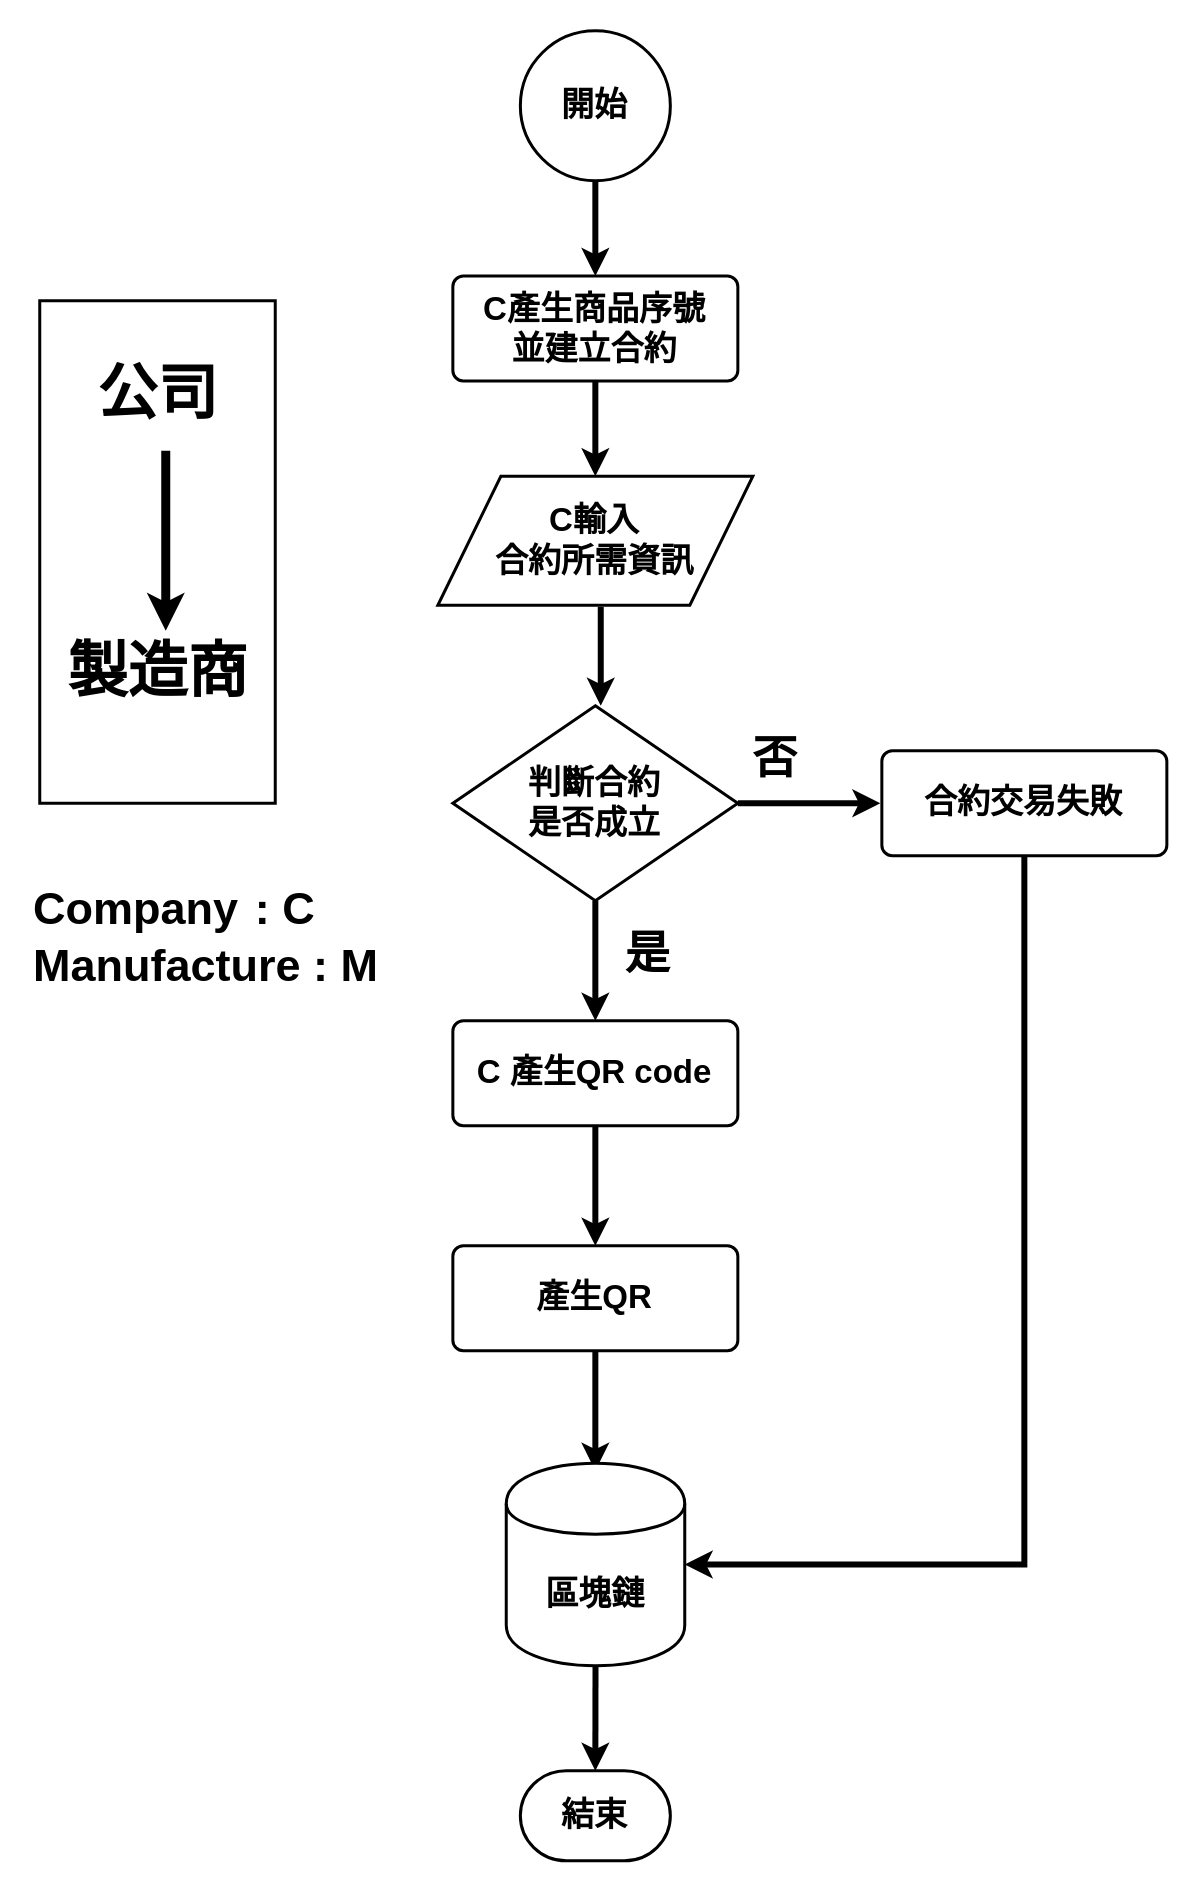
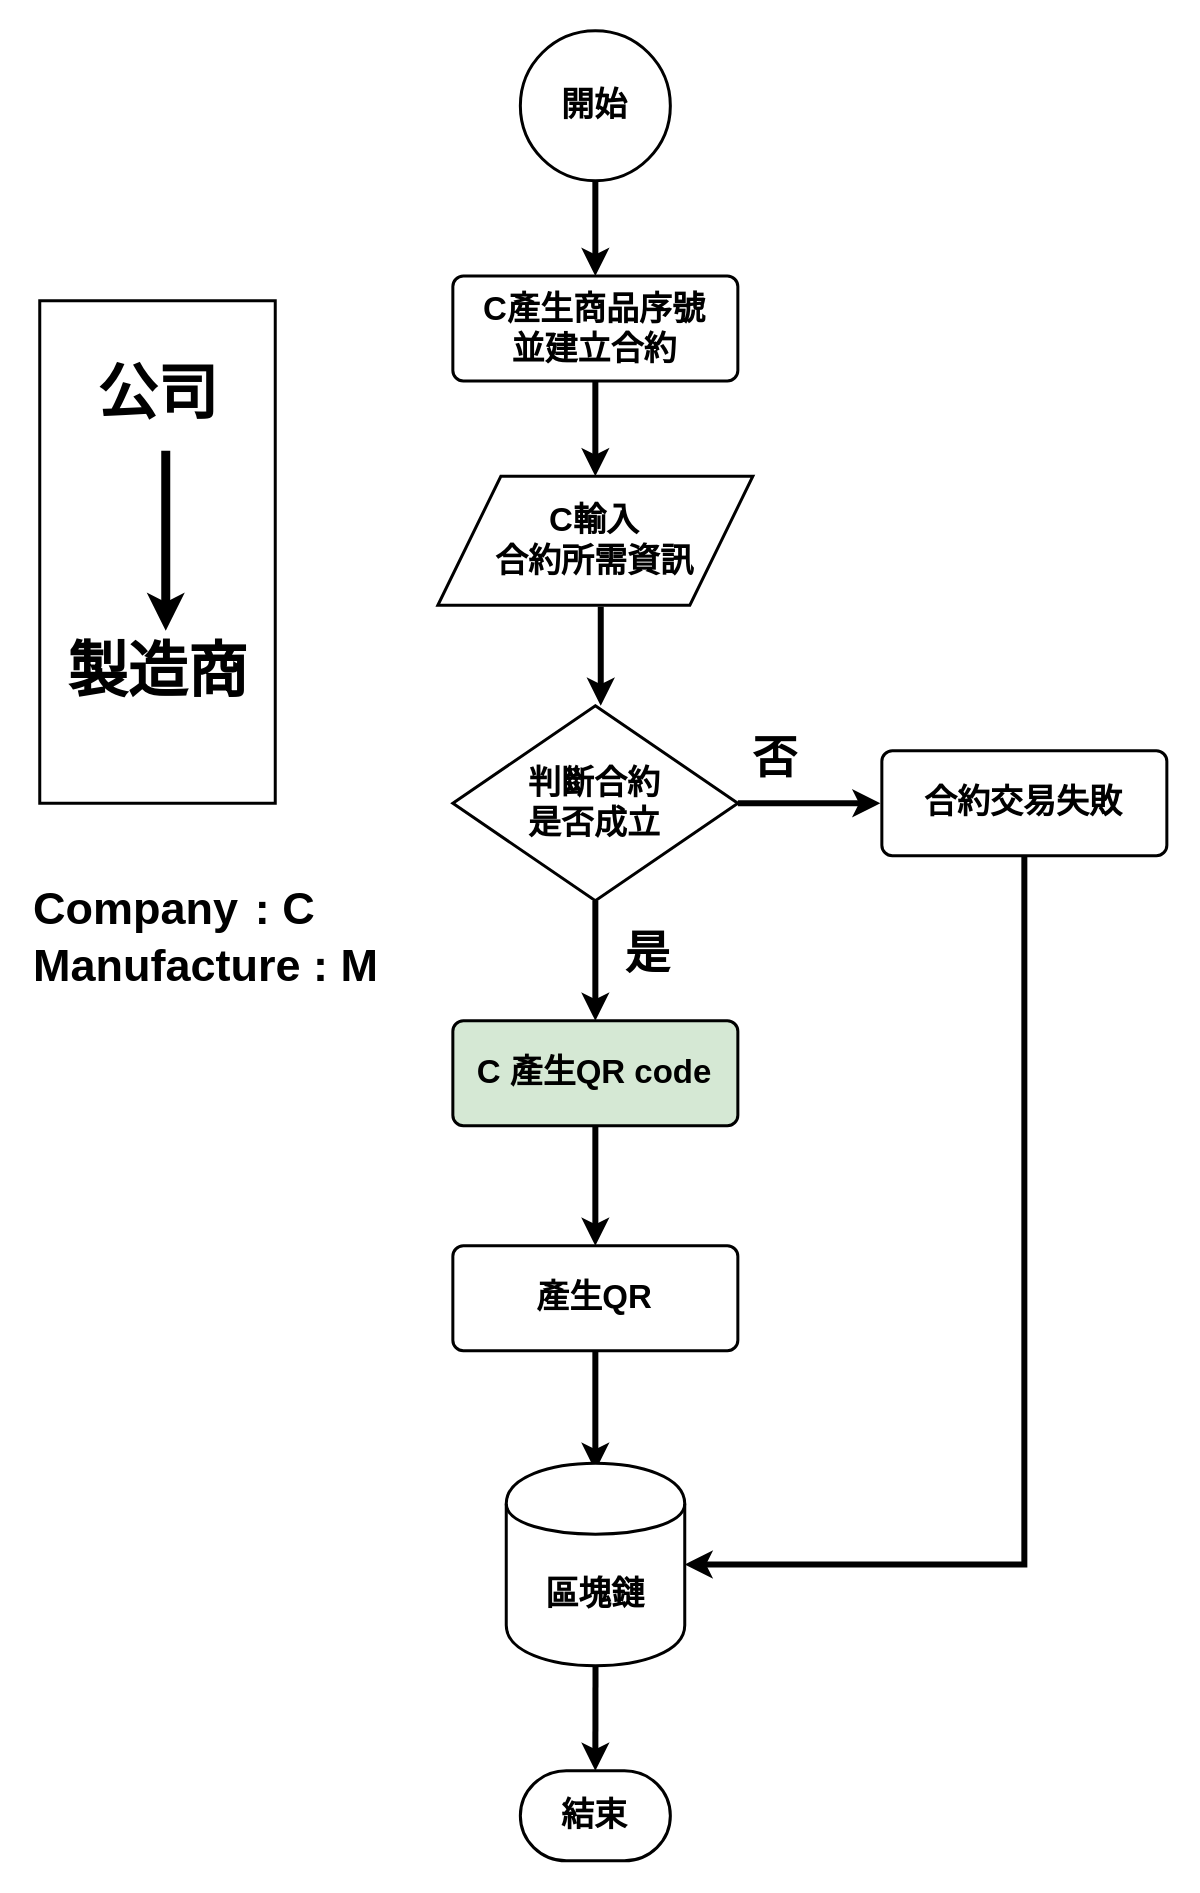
node "C 產生QR code": fillcolor #ffffff -> #d5e8d4
